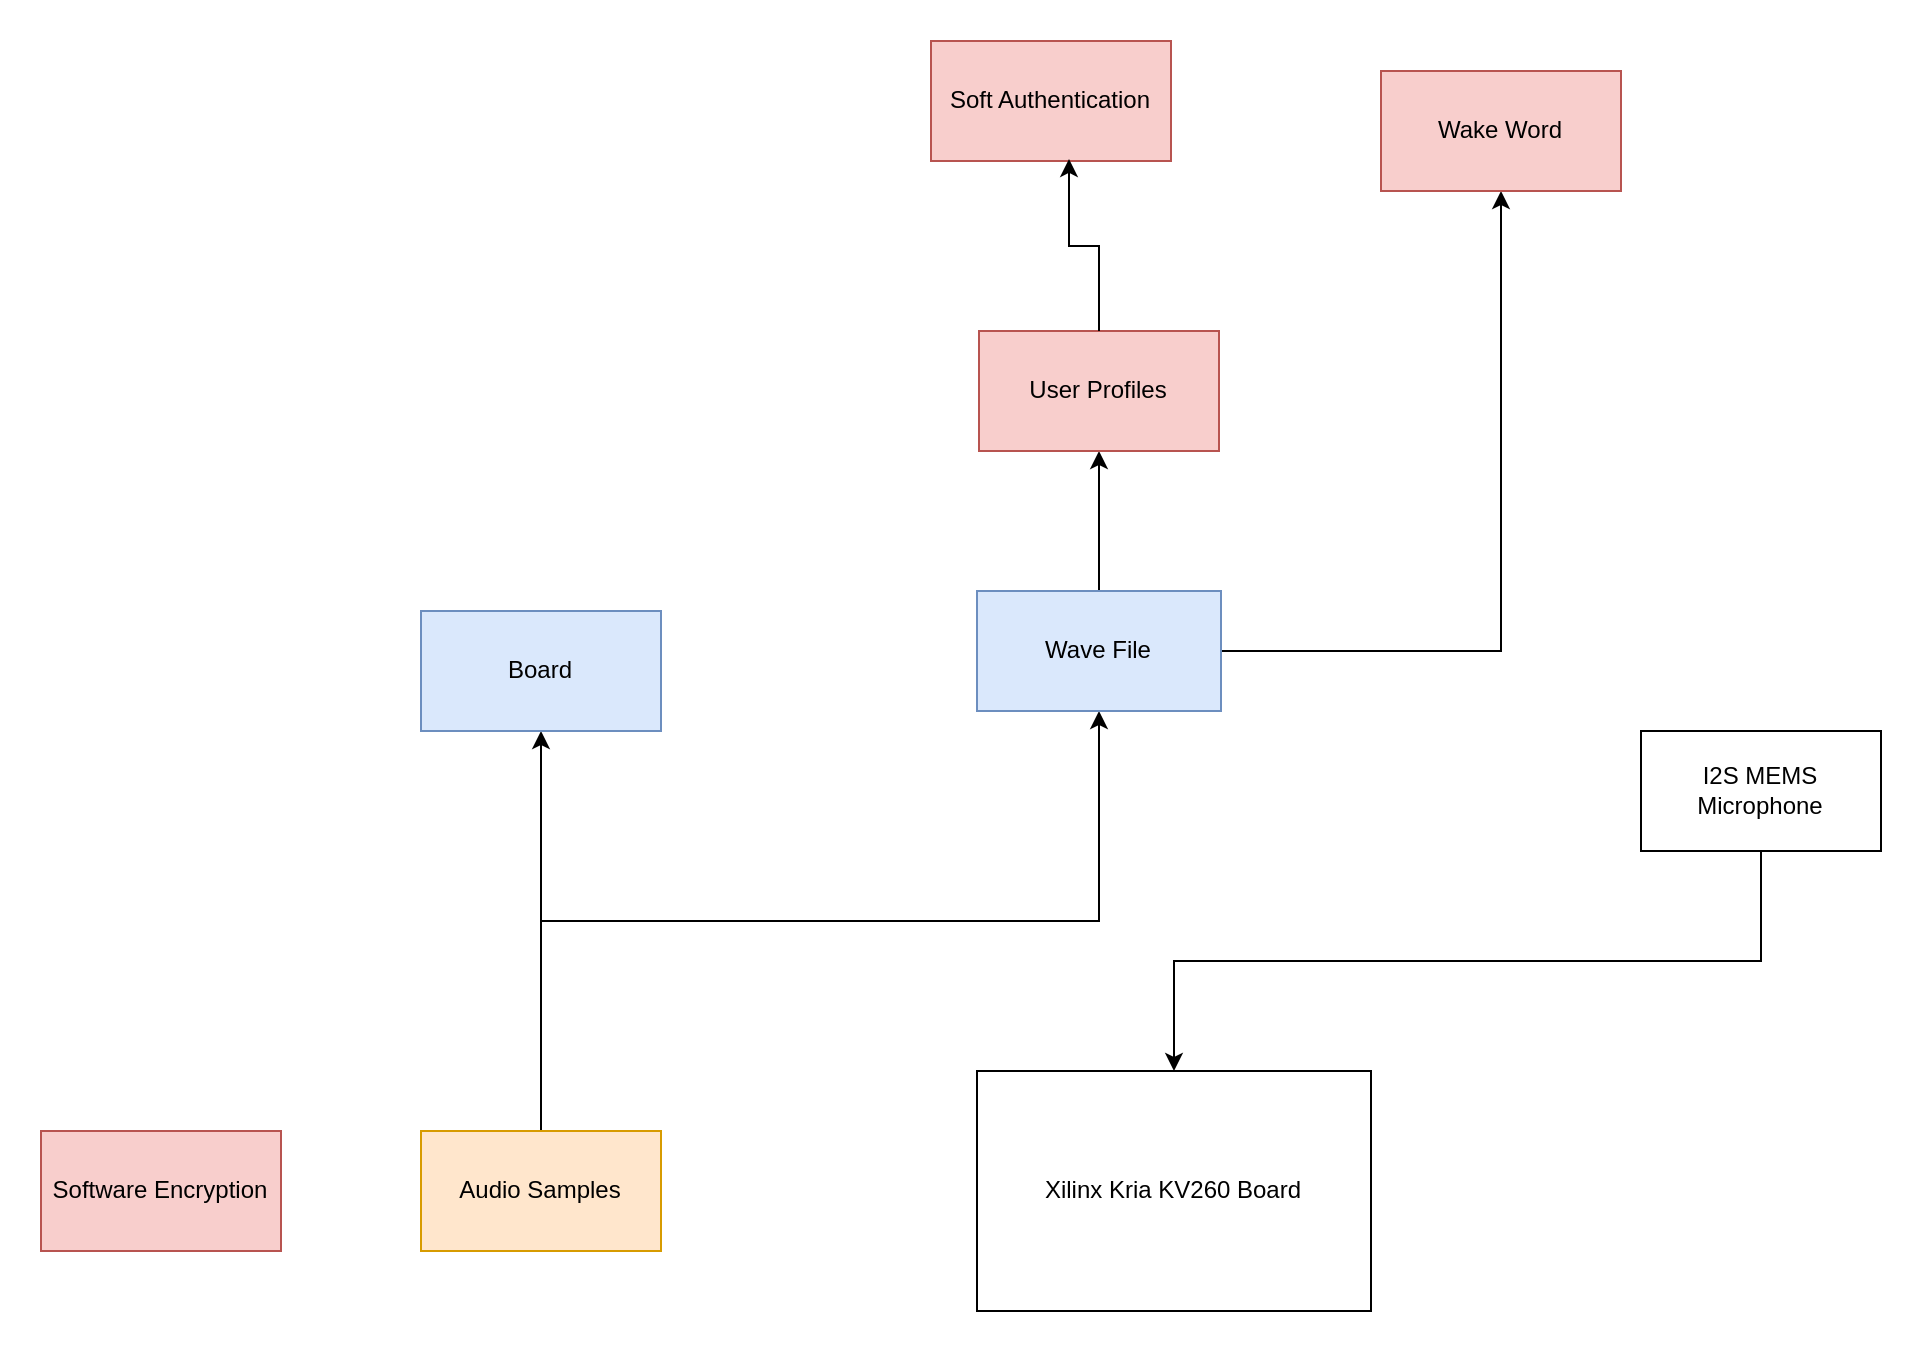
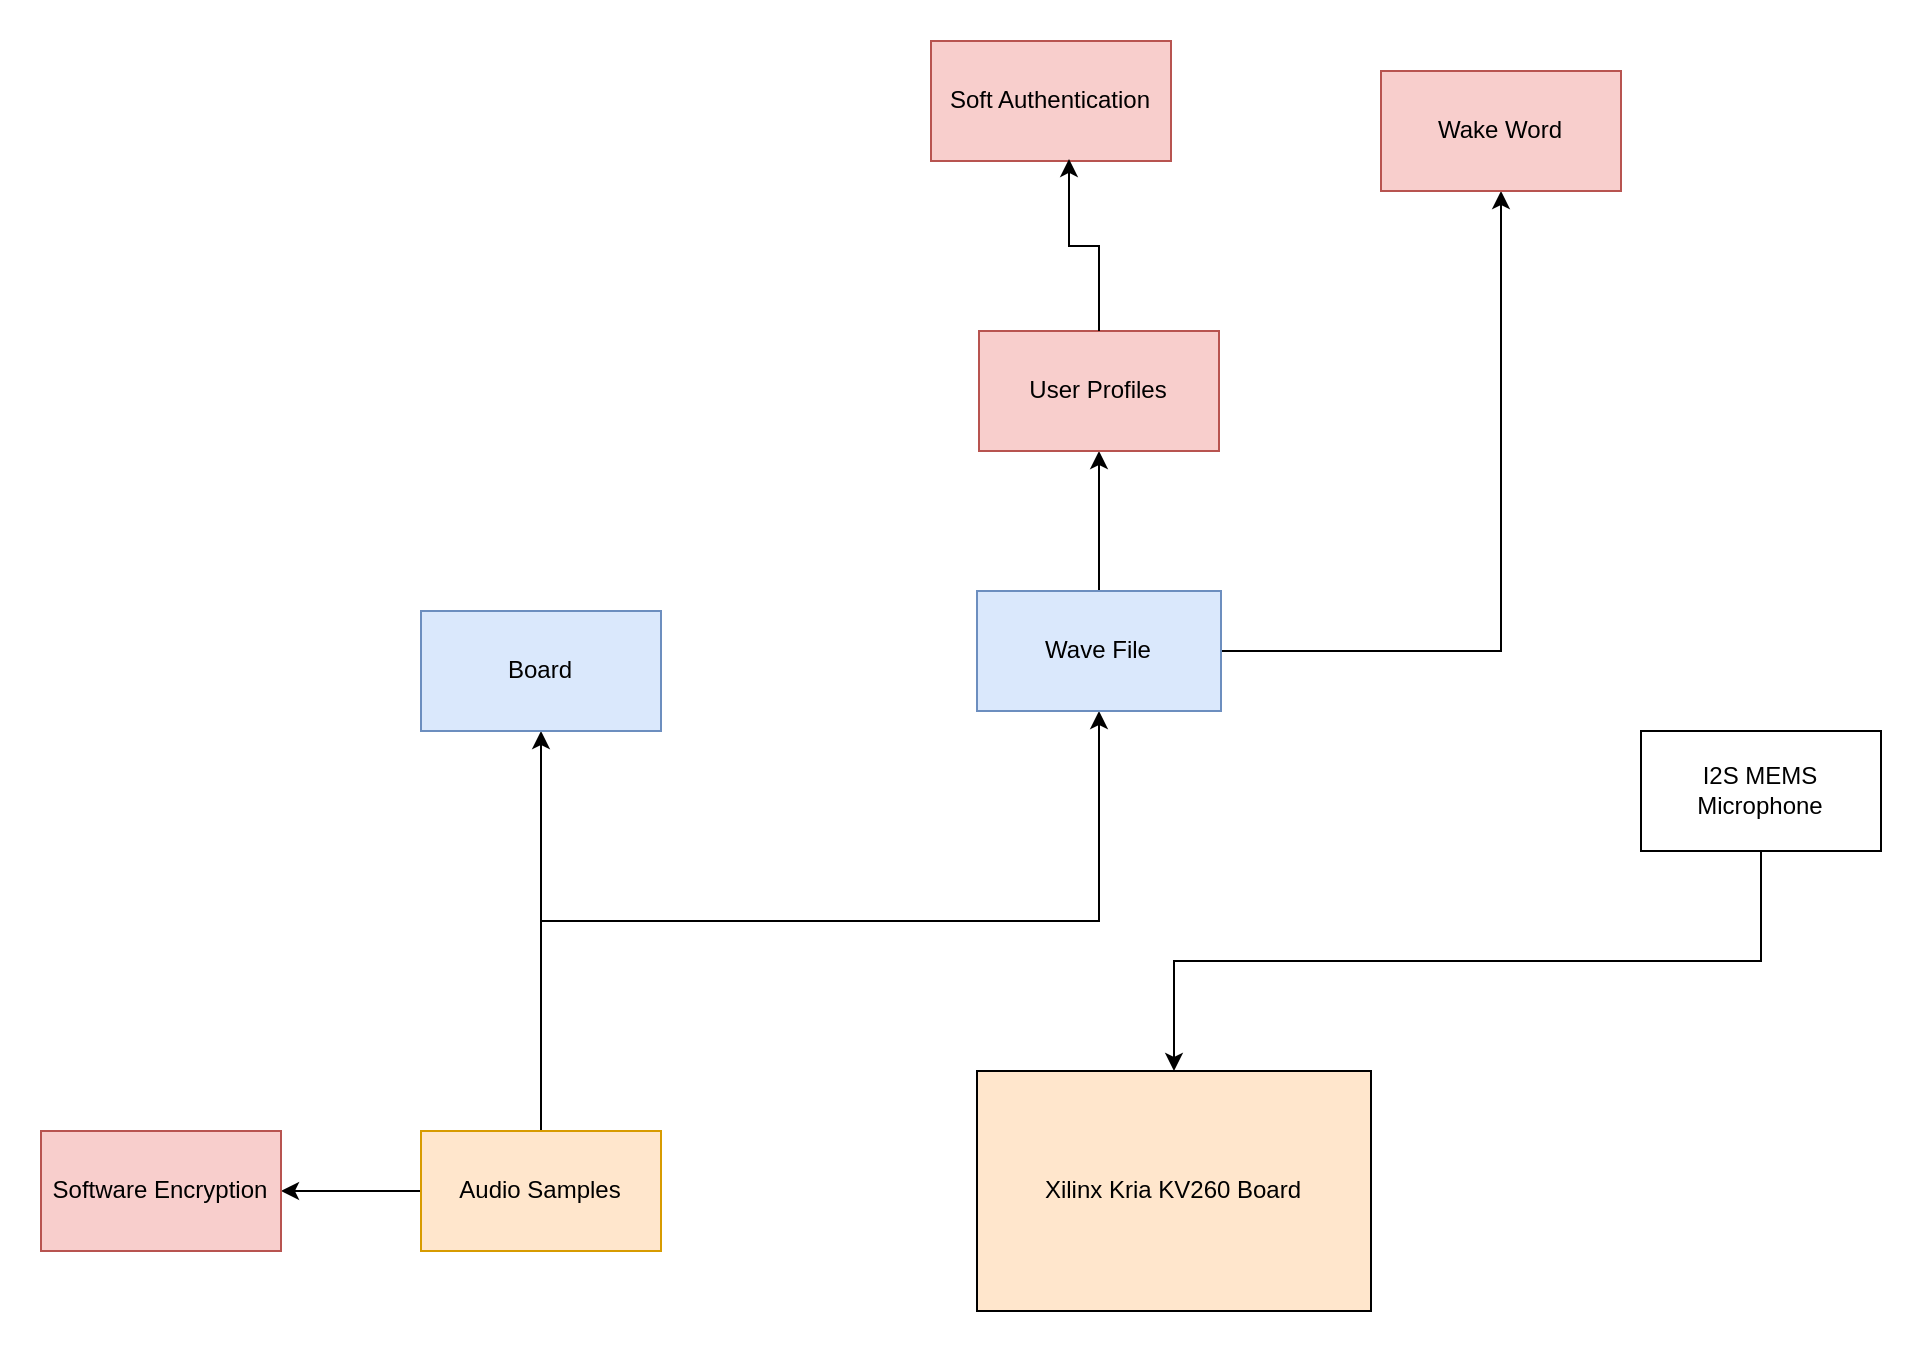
edge "Audio Samples" -> "Software Encryption": added
node "Xilinx Kria KV260 Board": fillcolor #ffffff -> #ffe6cc
